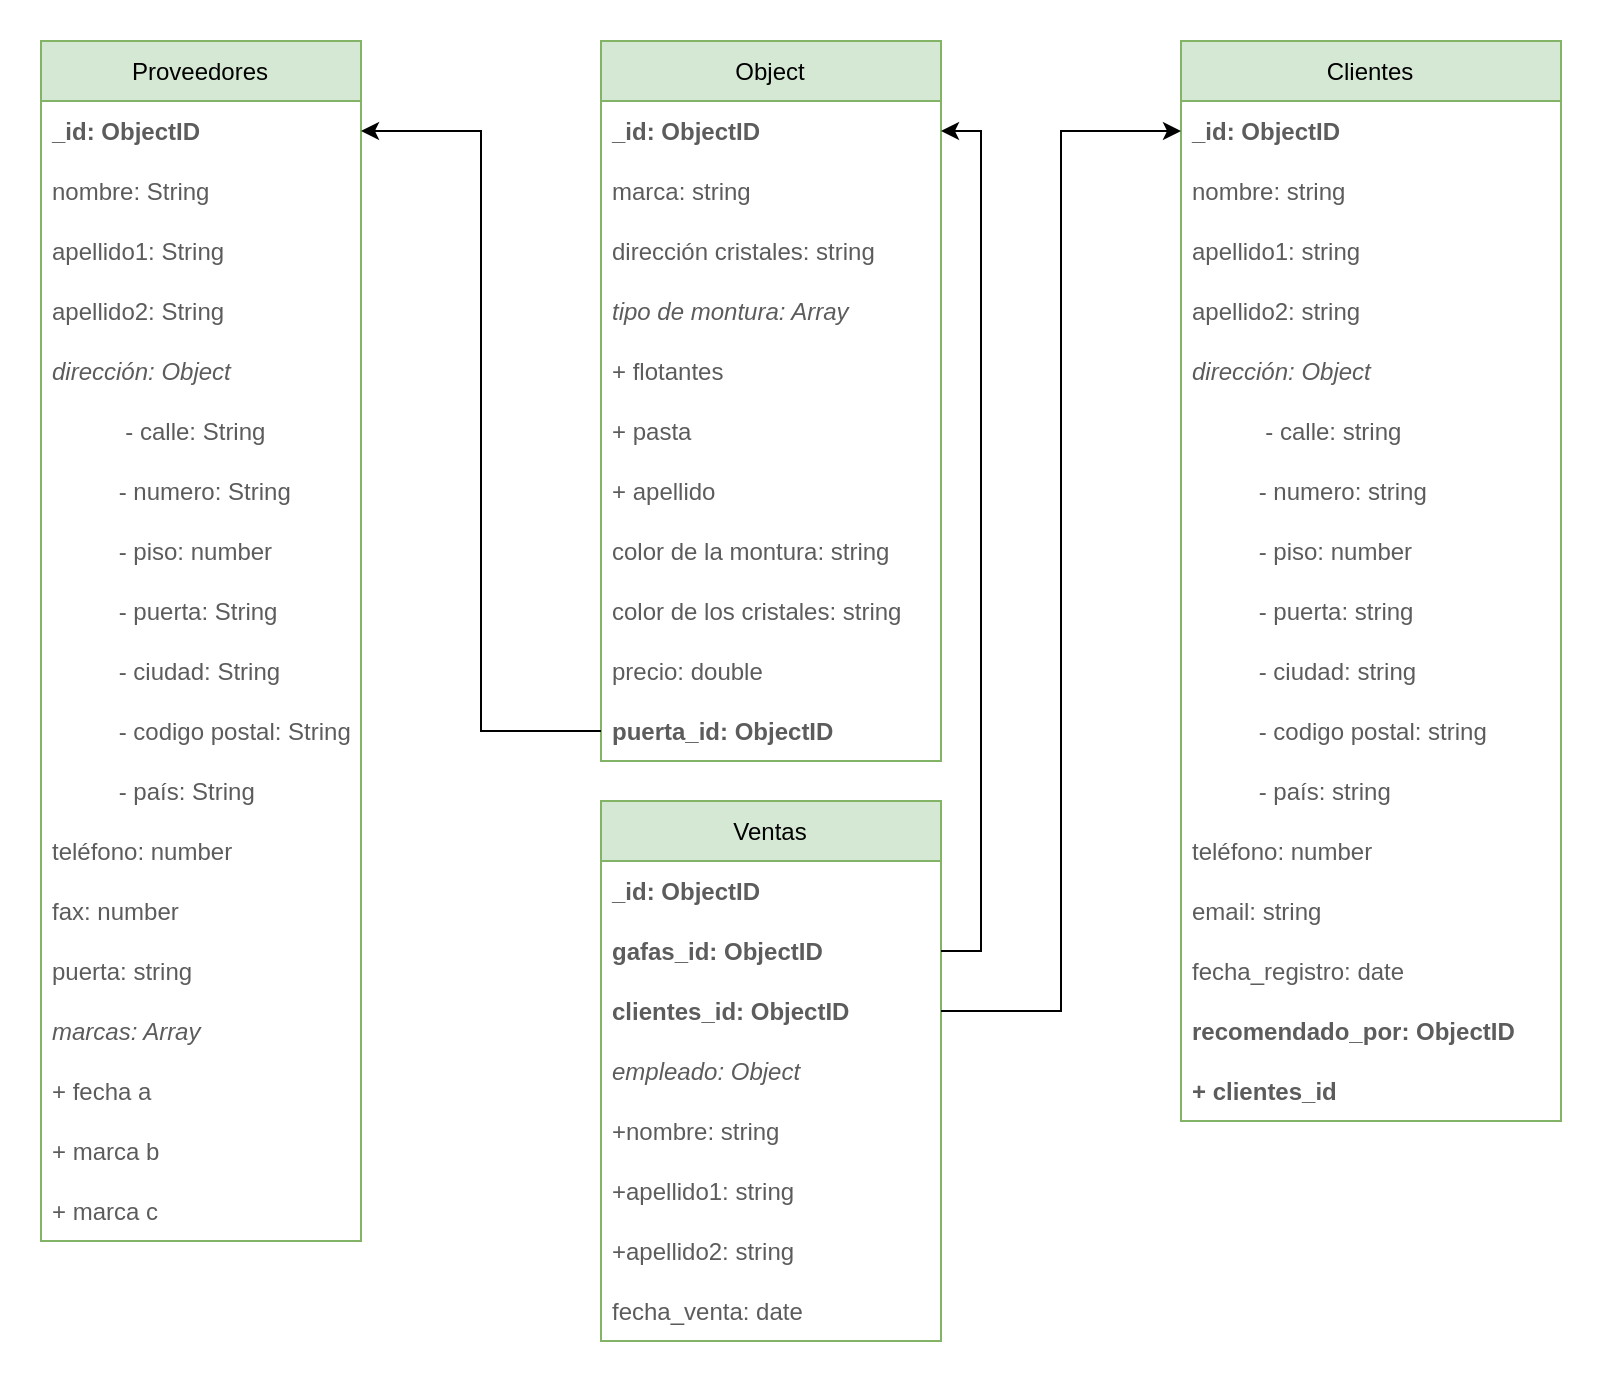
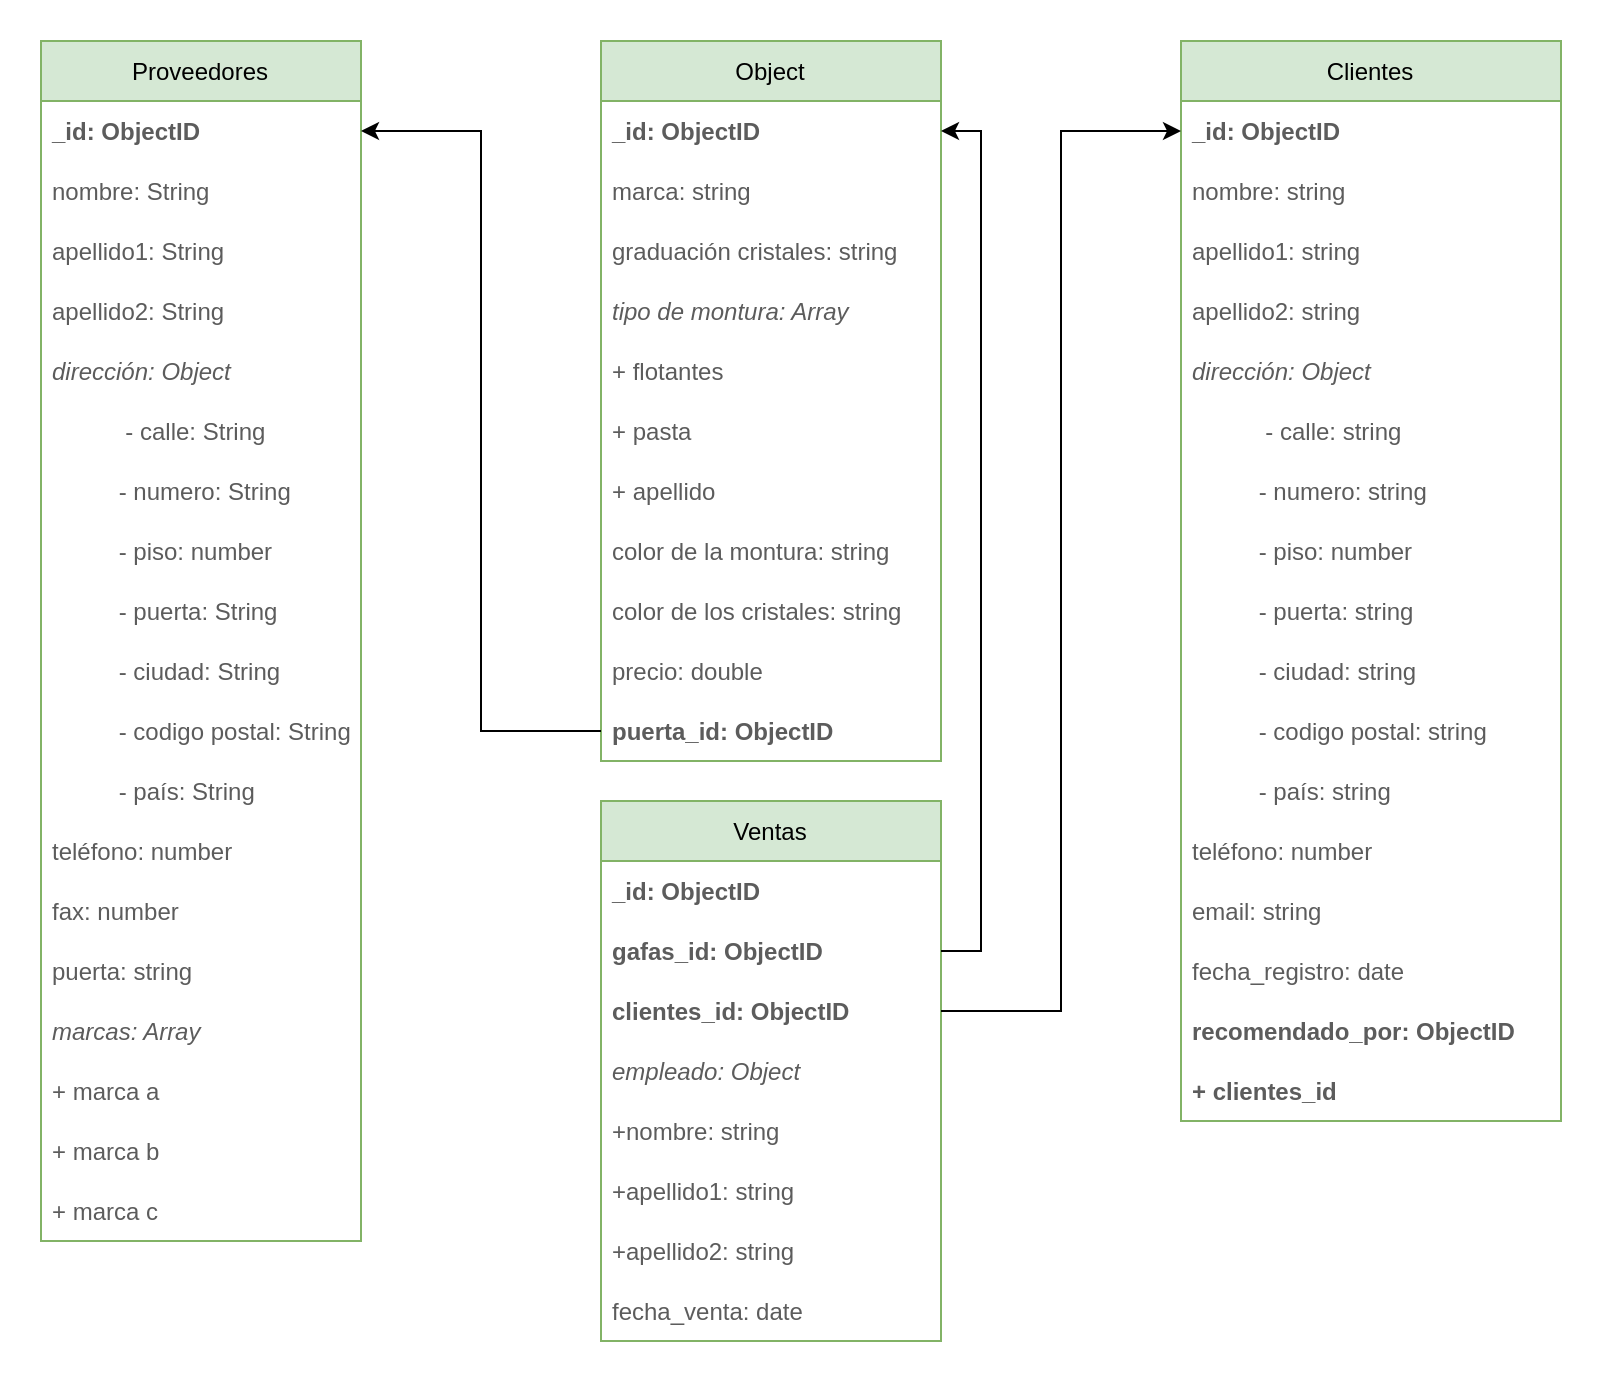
node "dirección cristales: string": label "dirección cristales: string" -> "graduación cristales: string"
node "+ fecha a": label "+ fecha a" -> "+ marca a"
